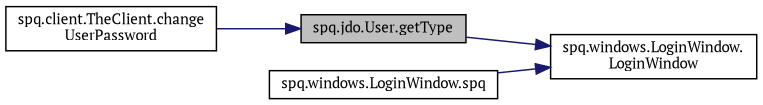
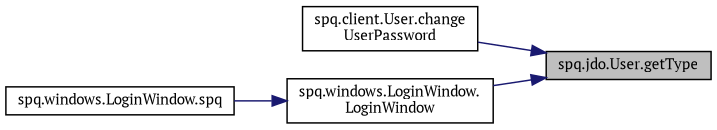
node "spq.client.TheClient.change UserPassword": label "spq.client.TheClient.change UserPassword" -> "spq.client.User.change UserPassword"
edge "spq.jdo.User.getType" -> "spq.windows.LoginWindow. LoginWindow": reversed
